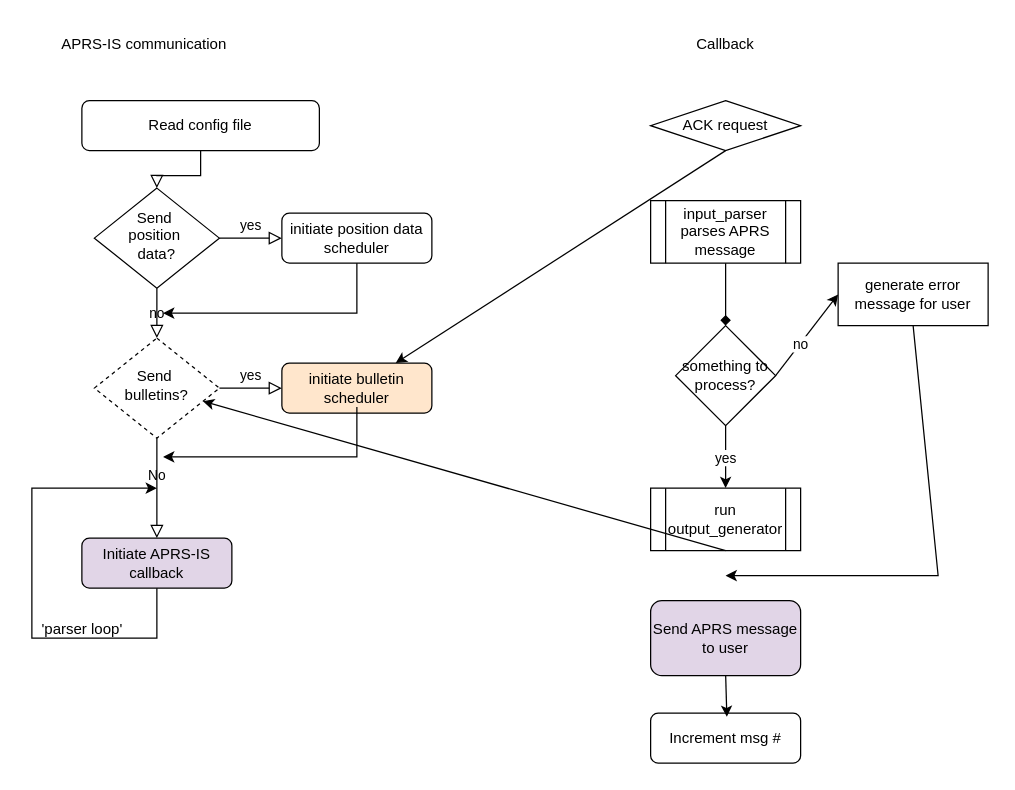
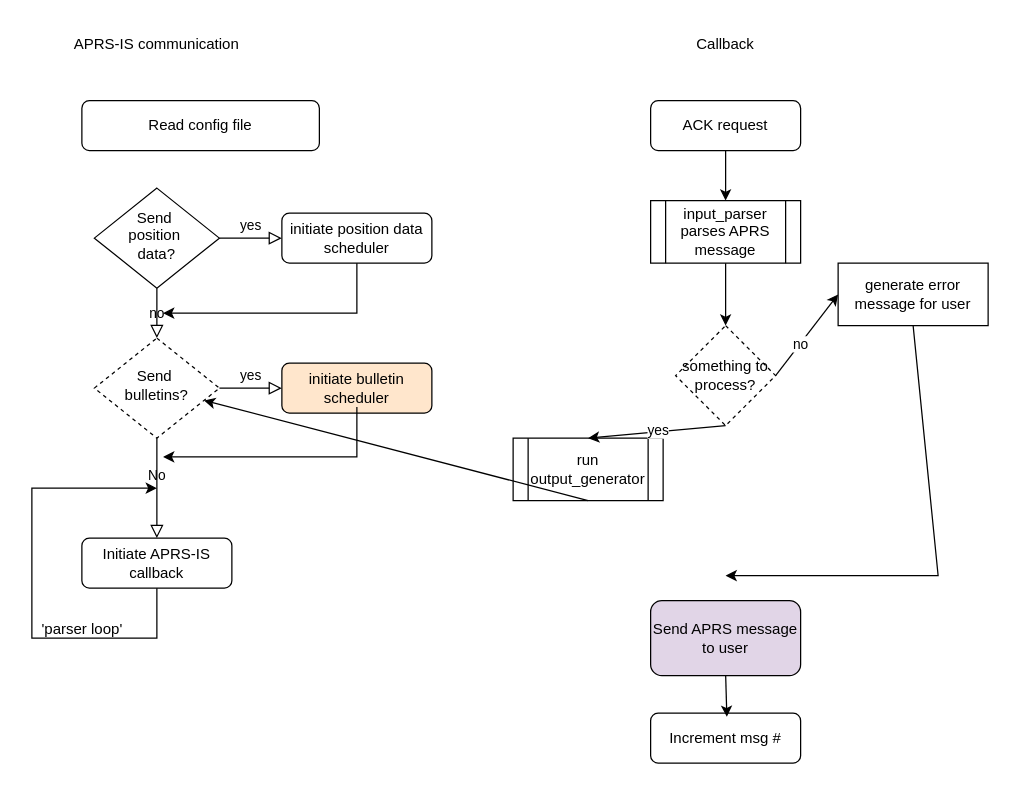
node "APRS-IS communication": moved (144, 44) -> (157, 44)
node "ACK request": shape diamond -> rounded rectangle
edge "Read config file" -> "Send position data?": removed
edge "ACK request" -> "initiate bulletin scheduler": now "ACK request" -> "input_parser parses APRS message"
edge "input_parser parses APRS message" -> "something to process?": arrowhead diamond -> classic
node "something to process?": style solid -> dashed
node "run output_generator": moved (726, 519) -> (588, 469)
node "Initiate APRS-IS callback": fillcolor #e1d5e7 -> #ffffff
